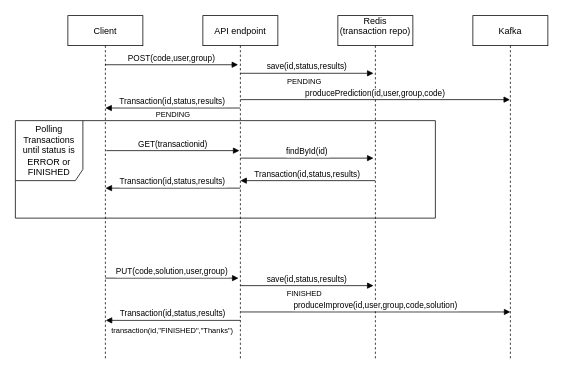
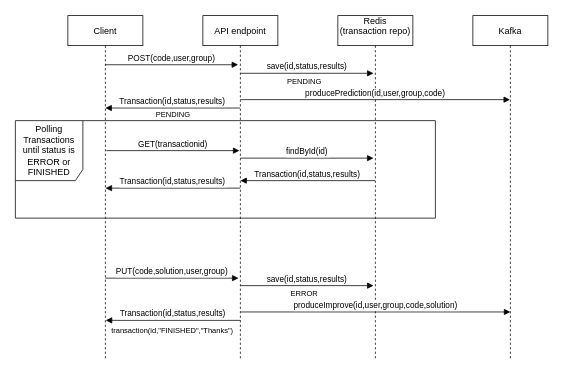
node "FINISHED": label "FINISHED" -> "ERROR"
